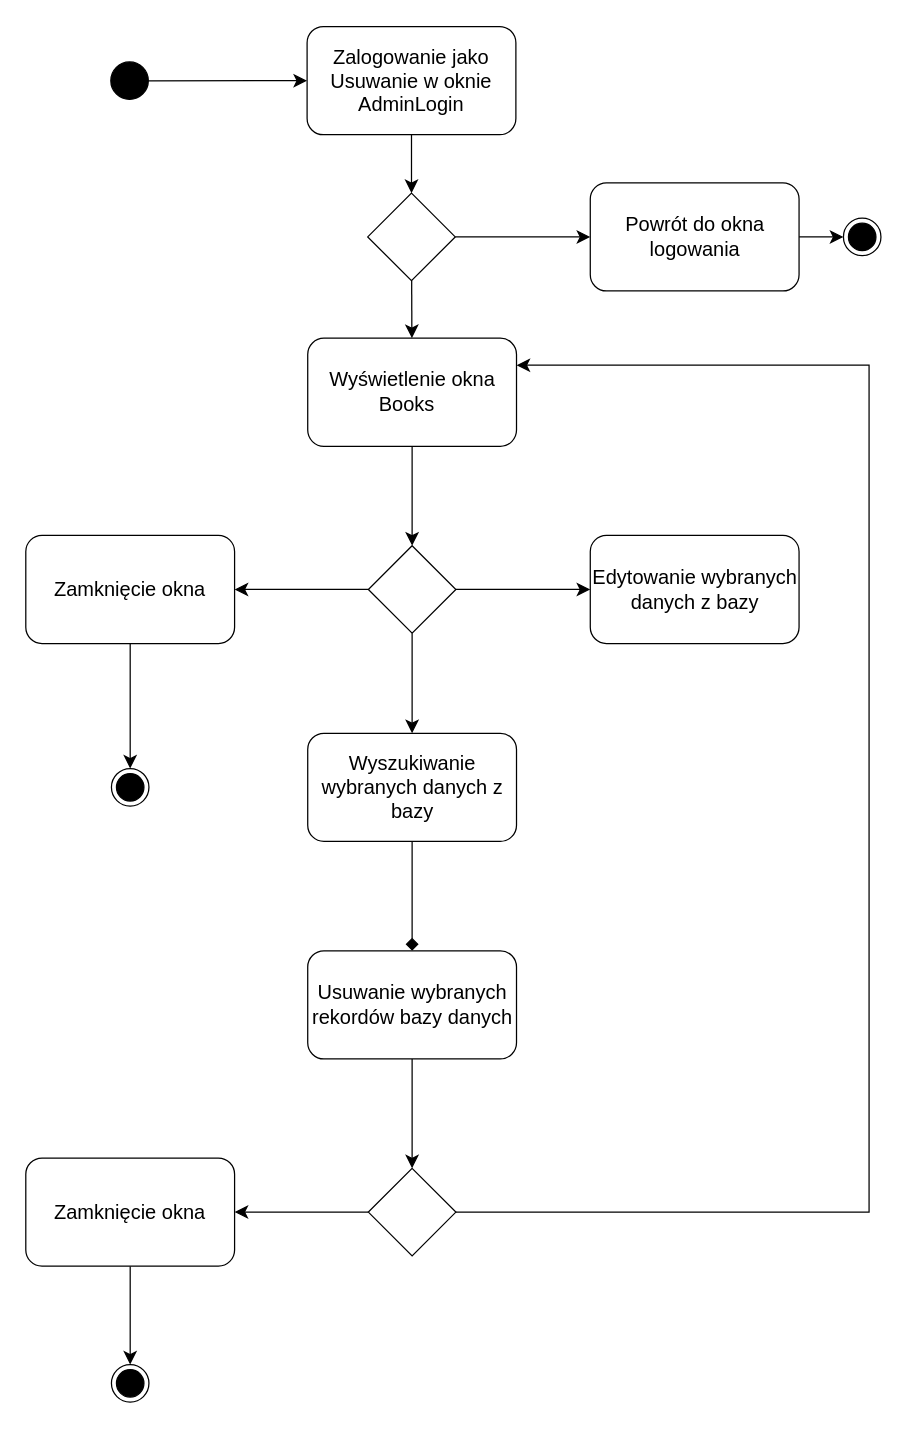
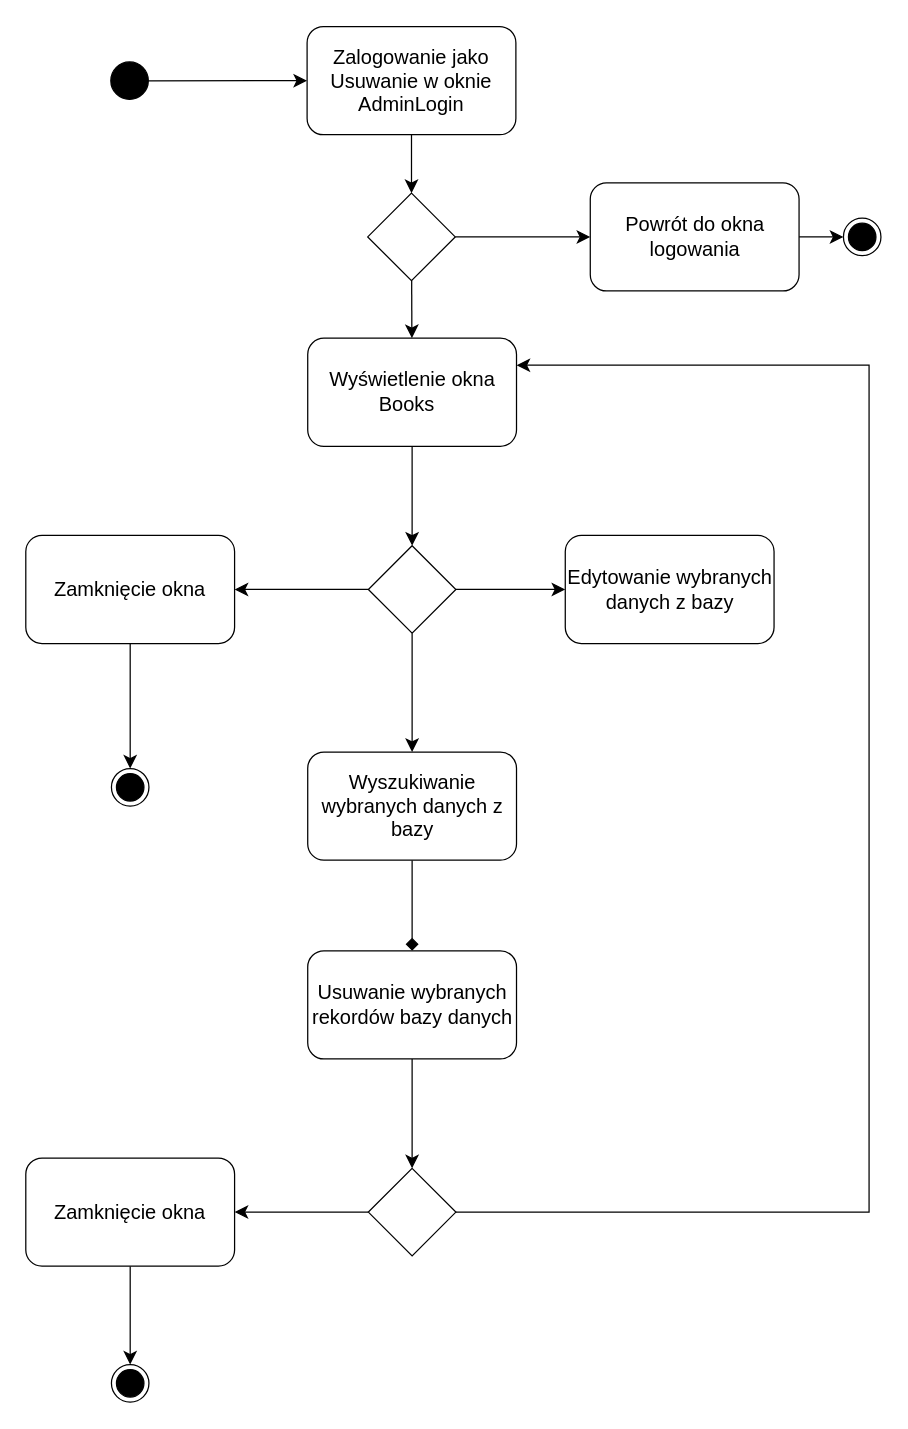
node "Edytowanie wybranych danych z bazy": moved (694, 589) -> (669, 589)
node "Wyszukiwanie wybranych danych z bazy": moved (412, 787) -> (412, 806)
